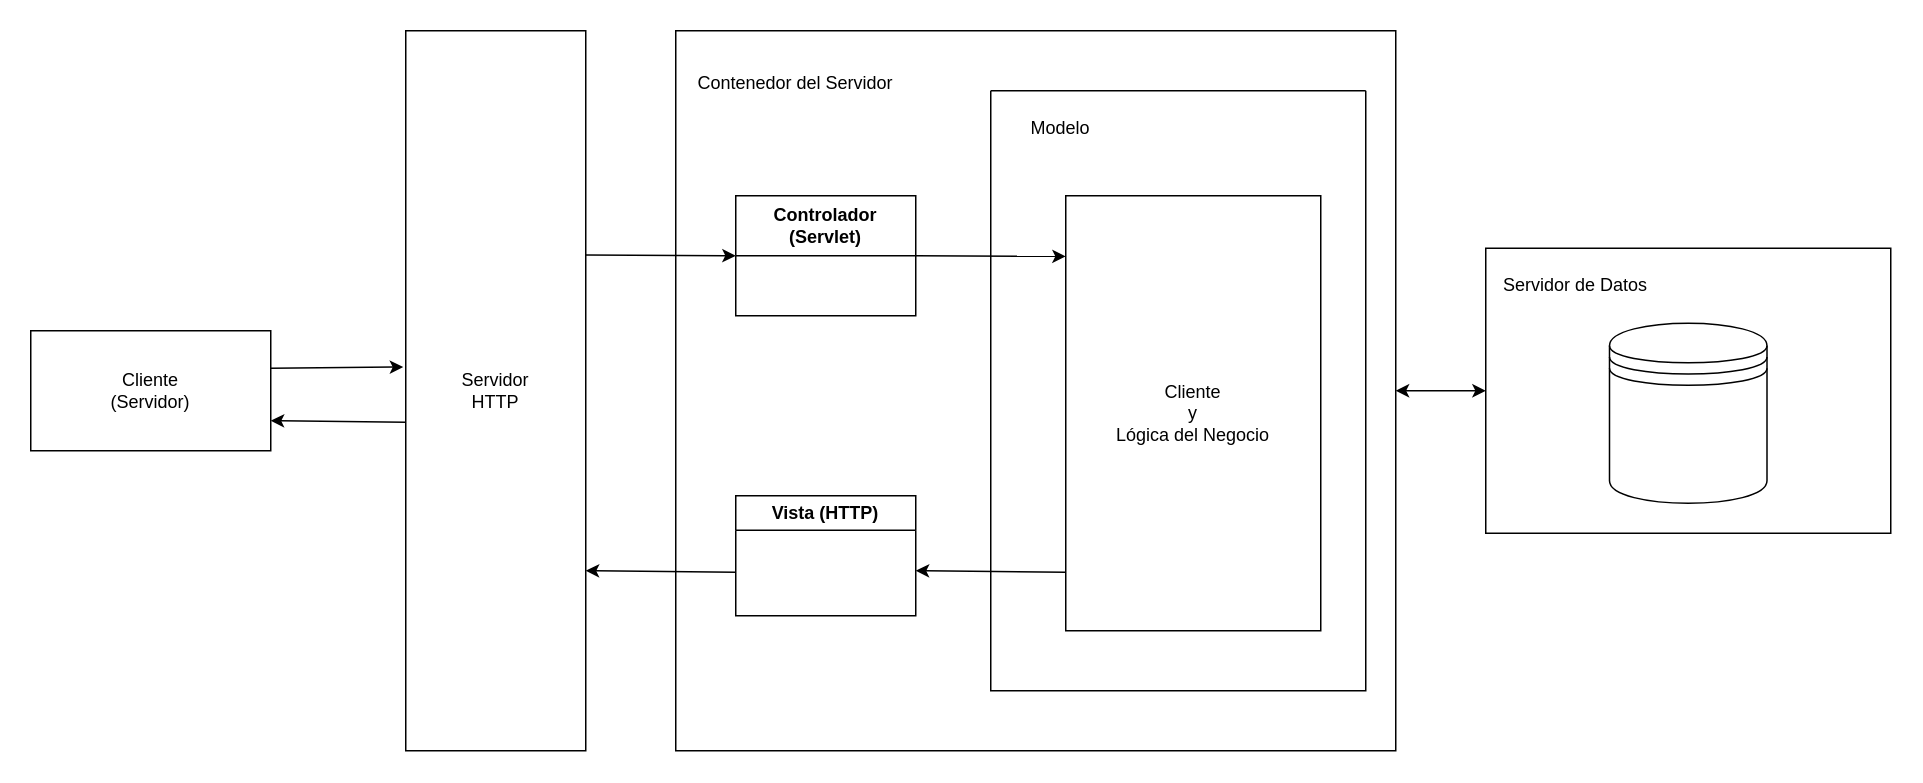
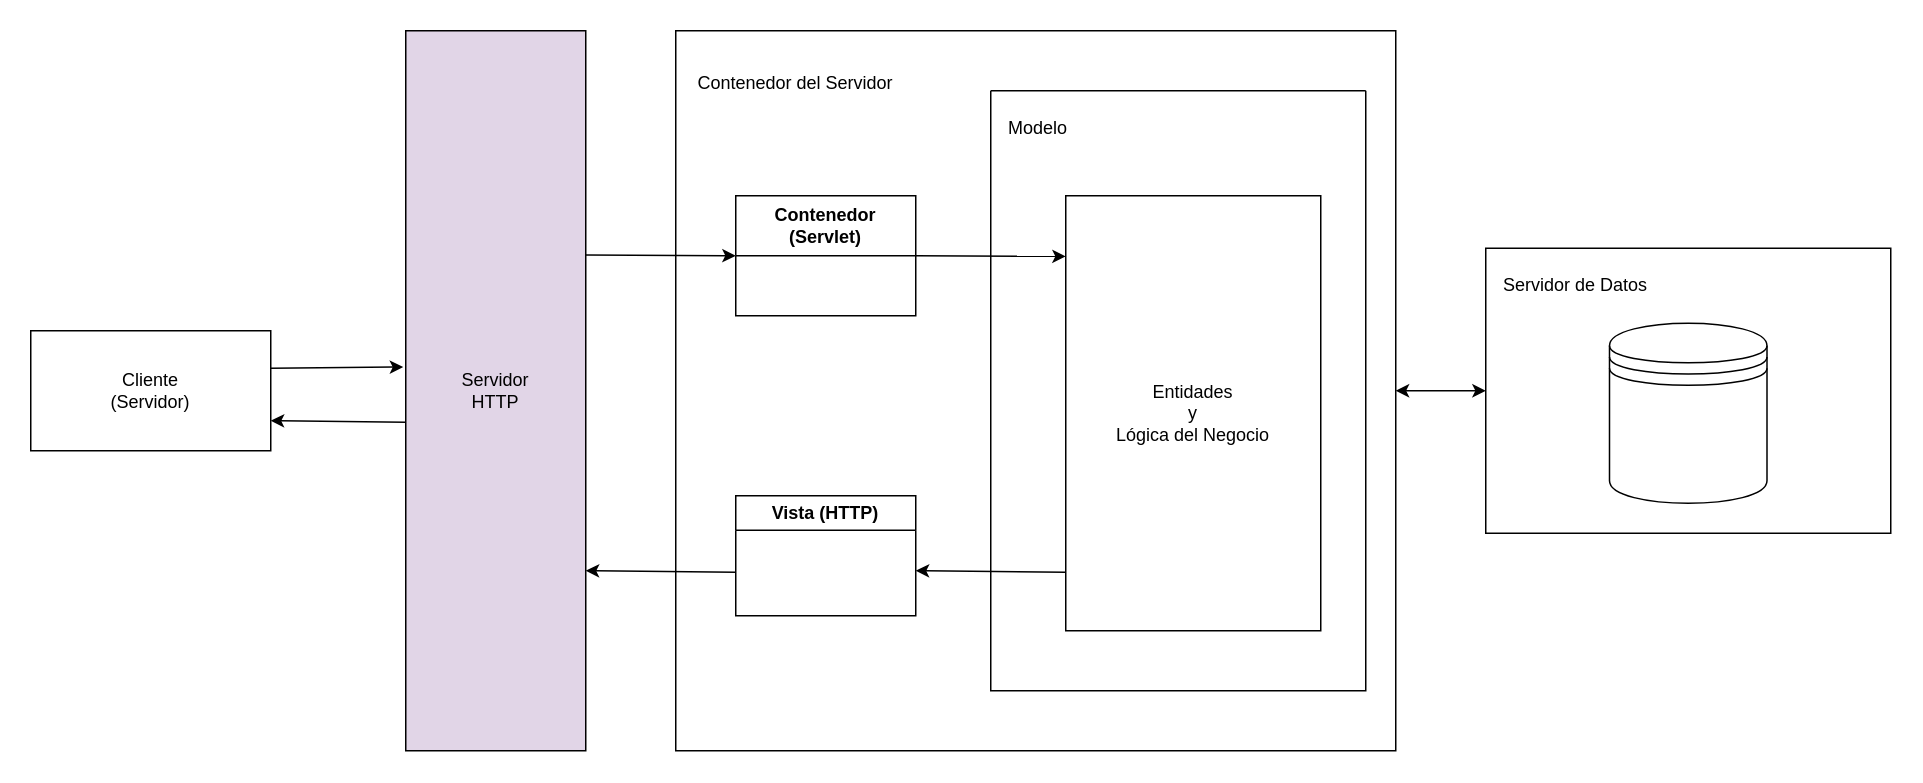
node "Modelo": moved (1141, 128) -> (1118, 128)
node "Controlador (Servlet)": label "Controlador (Servlet)" -> "Contenedor (Servlet)"
node "Servidor HTTP": fillcolor #ffffff -> #e1d5e7
node "Cliente y Lógica del Negocio": label "Cliente y Lógica del Negocio" -> "Entidades y Lógica del Negocio"
